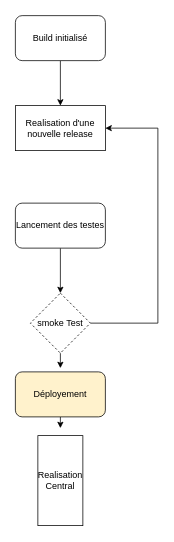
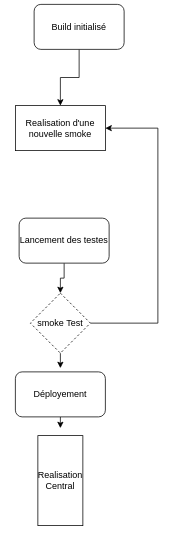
node "Build initialisé": moved (60, 38) -> (79, 27)
node "Realisation d'une nouvelle release": label "Realisation d'une nouvelle release" -> "Realisation d'une nouvelle smoke"
node "Lancement des testes": moved (60, 225) -> (64, 240)
node "Déployement": fillcolor #fff2cc -> #ffffff
